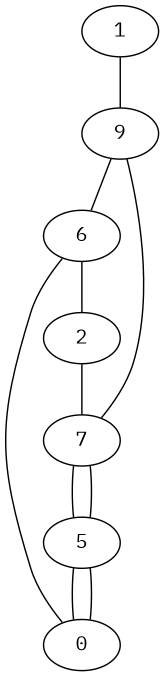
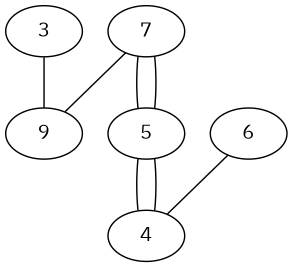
node "1": label "1" -> "3"
edge "9" -- "6": removed
node "2": removed
node "0": label "0" -> "4"
